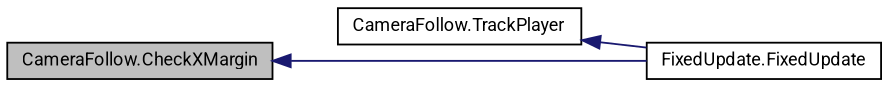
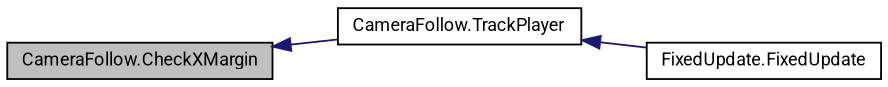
edge "FixedUpdate.FixedUpdate" -> "CameraFollow.CheckXMargin": now "CameraFollow.TrackPlayer" -> "CameraFollow.CheckXMargin"
